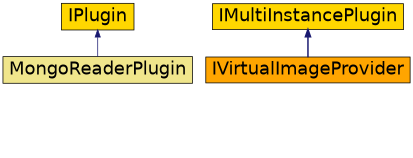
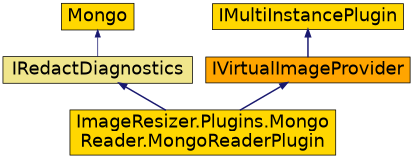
node "IPlugin": label "IPlugin" -> "Mongo"
node "MongoReaderPlugin": label "MongoReaderPlugin" -> "IRedactDiagnostics"
node "ImageResizer.Plugins.Mongo Reader.MongoReaderPlugin": added
